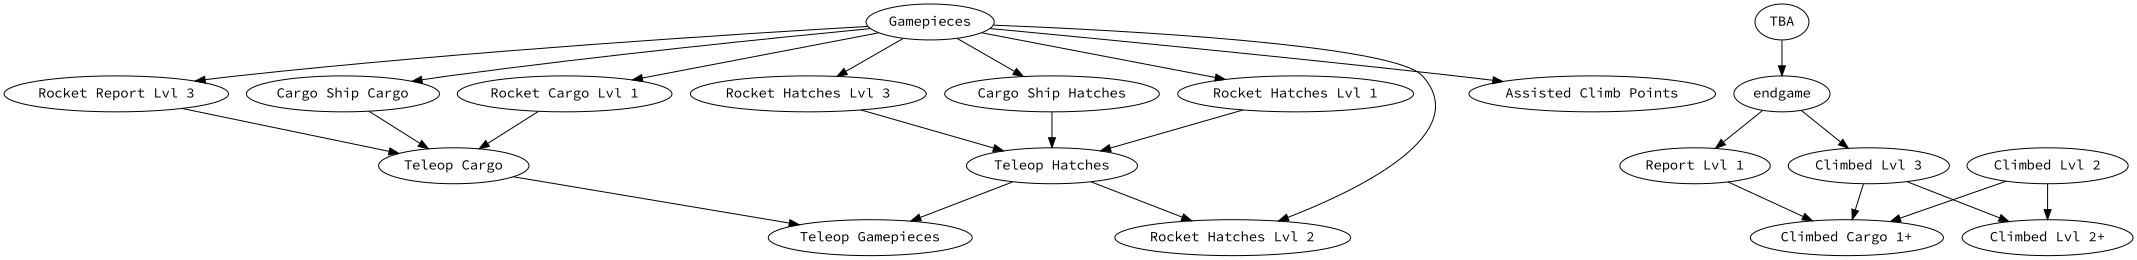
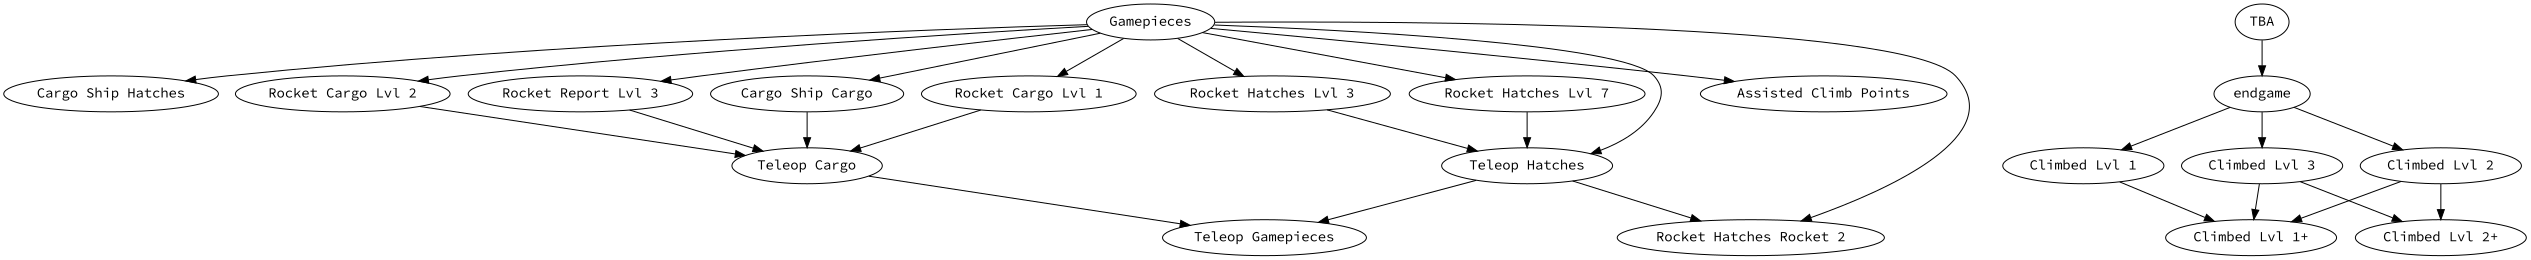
node "Rocket Cargo Lvl 2": added
node "Rocket Hatches Lvl 1": label "Rocket Hatches Lvl 1" -> "Rocket Hatches Lvl 7"
edge "Cargo Ship Hatches" -> "Teleop Hatches": now "Gamepieces" -> "Teleop Hatches"
edge "endgame" -> "Climbed Lvl 2": added
node "Report Lvl 1": label "Report Lvl 1" -> "Climbed Lvl 1"
node "Rocket Hatches Lvl 2": label "Rocket Hatches Lvl 2" -> "Rocket Hatches Rocket 2"
node "Climbed Cargo 1+": label "Climbed Cargo 1+" -> "Climbed Lvl 1+"
